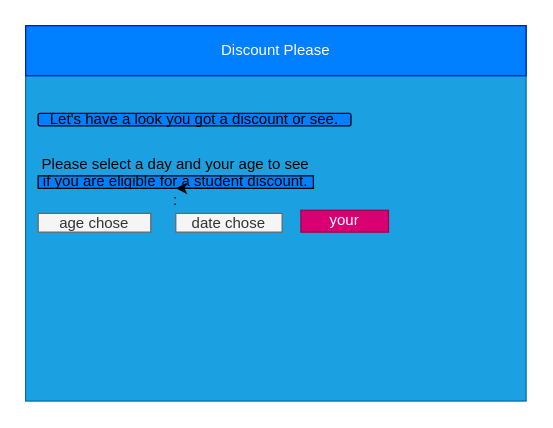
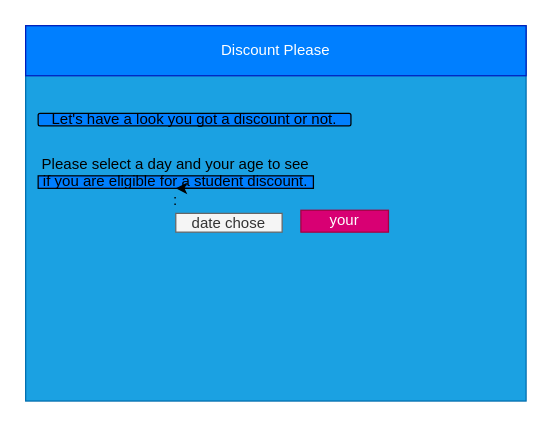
node "Let's have a look you got a discount or see.": label "Let's have a look you got a discount or see." -> "Let's have a look you got a discount or not."
node "age chose": removed
